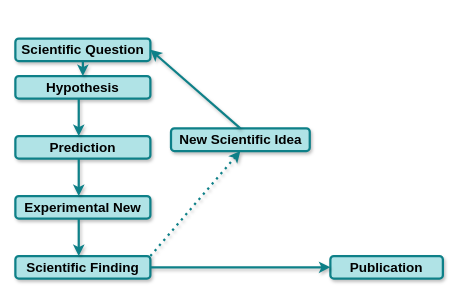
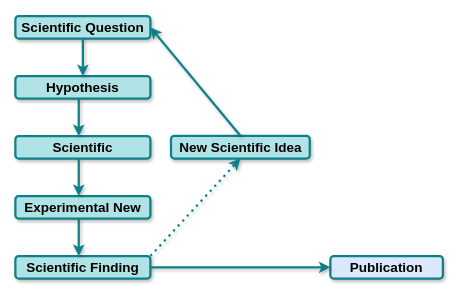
node "Scientific Question": moved (83, 50) -> (83, 27)
node "New Scientific Idea": moved (240, 140) -> (240, 147)
node "Prediction": label "Prediction" -> "Scientific"
node "Publication": fillcolor #b0e3e6 -> #dae8fc
